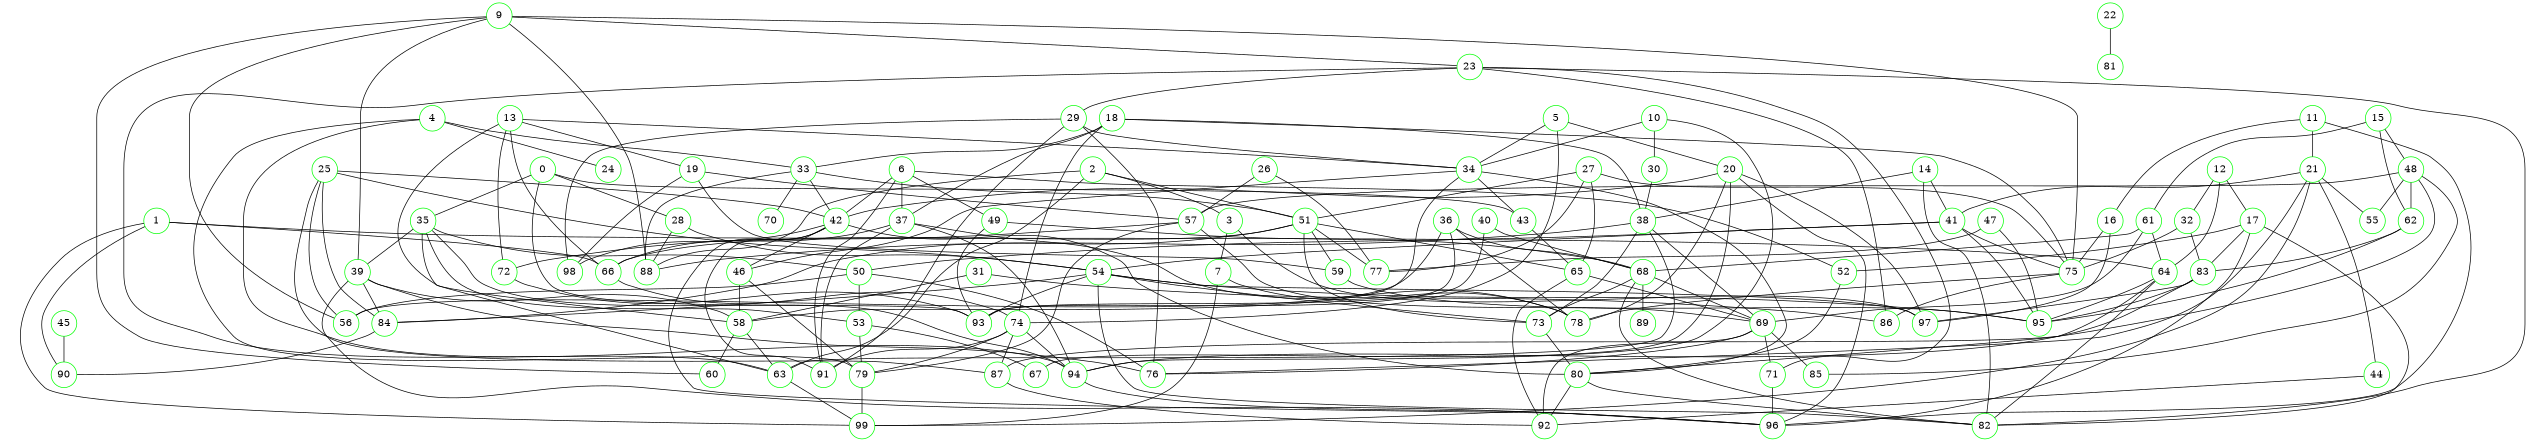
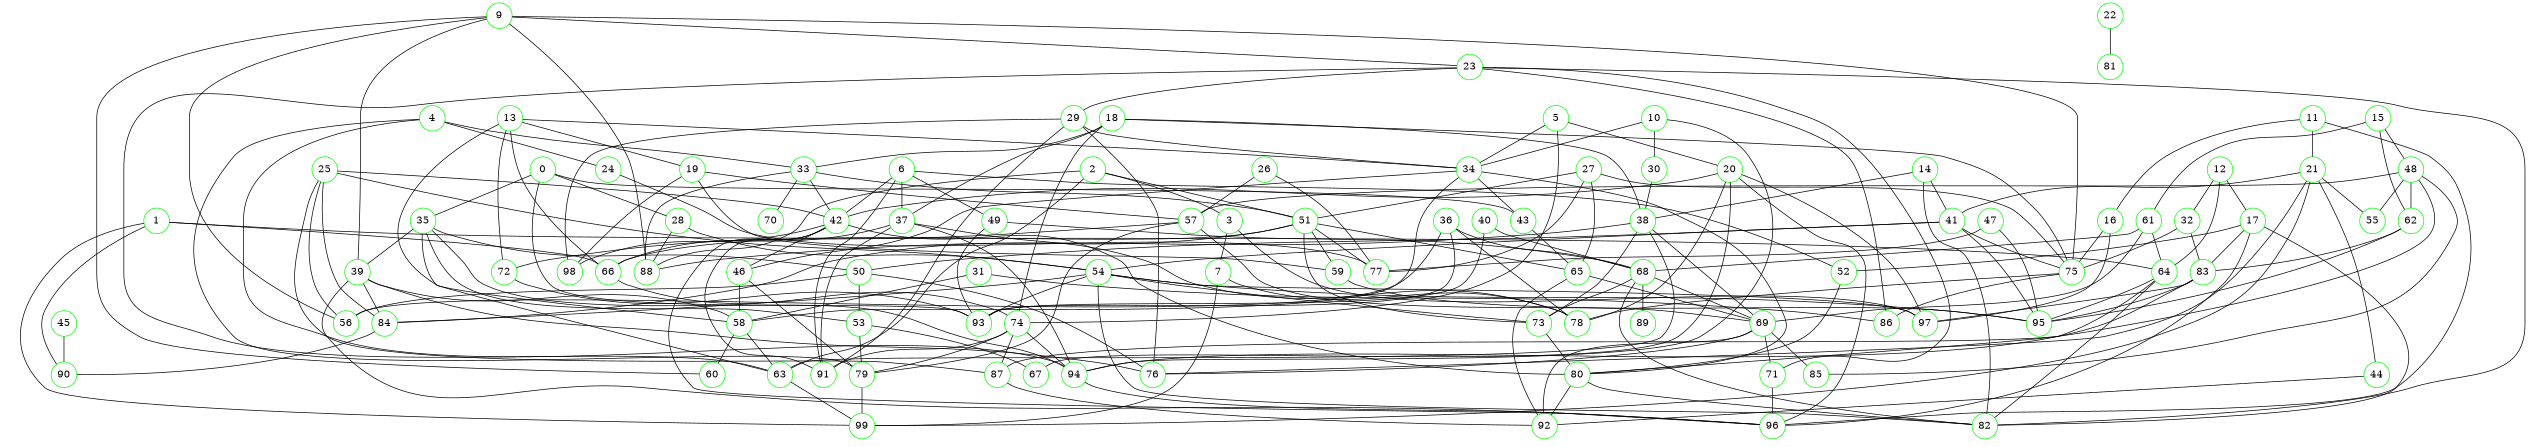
edge "24" -- "77": added
